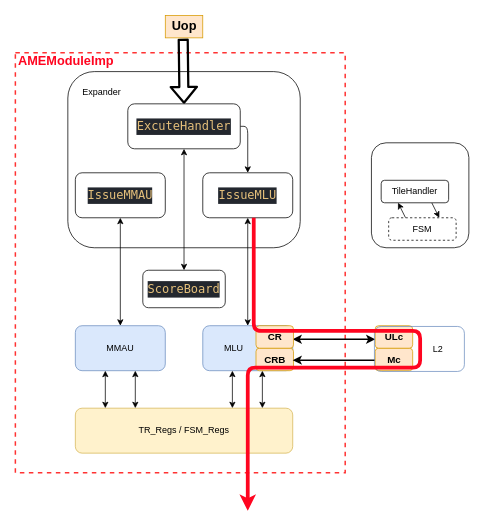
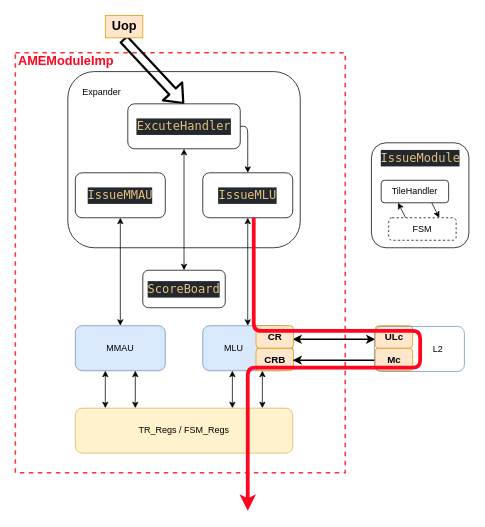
node "Uop": moved (184, 27) -> (124, 27)
node "IssueModule": added
